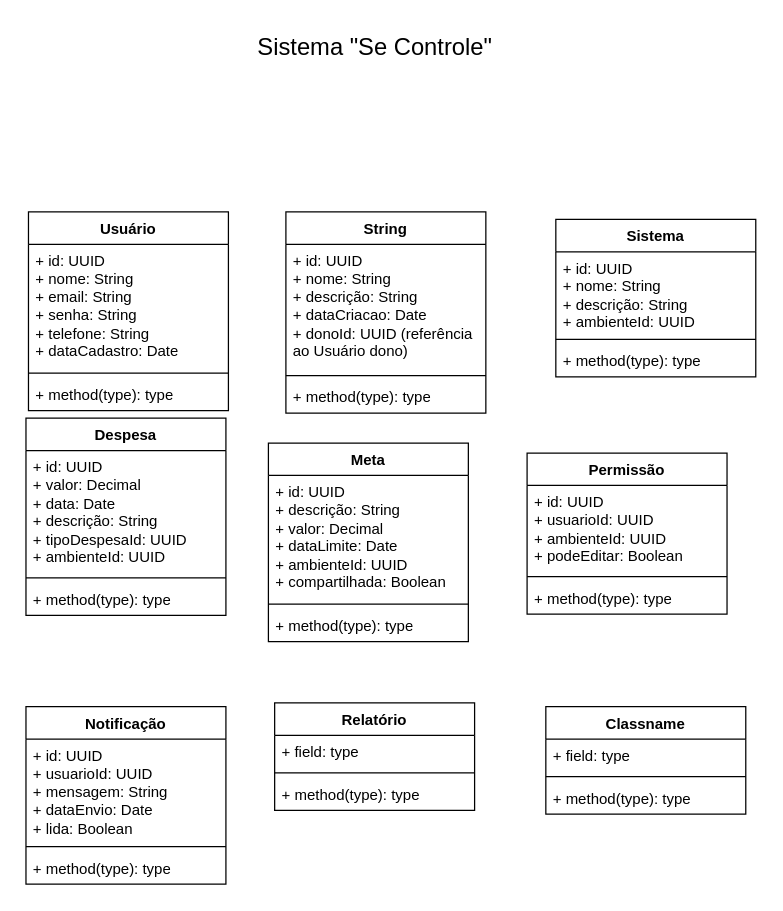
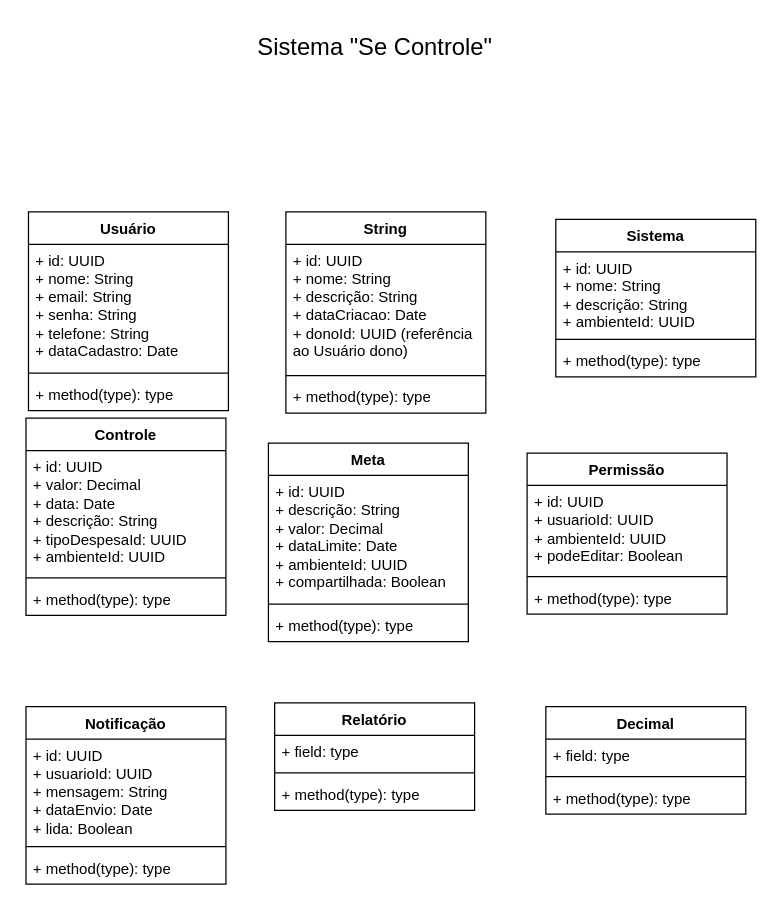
node "Despesa": label "Despesa" -> "Controle"
node "Classname": label "Classname" -> "Decimal"
